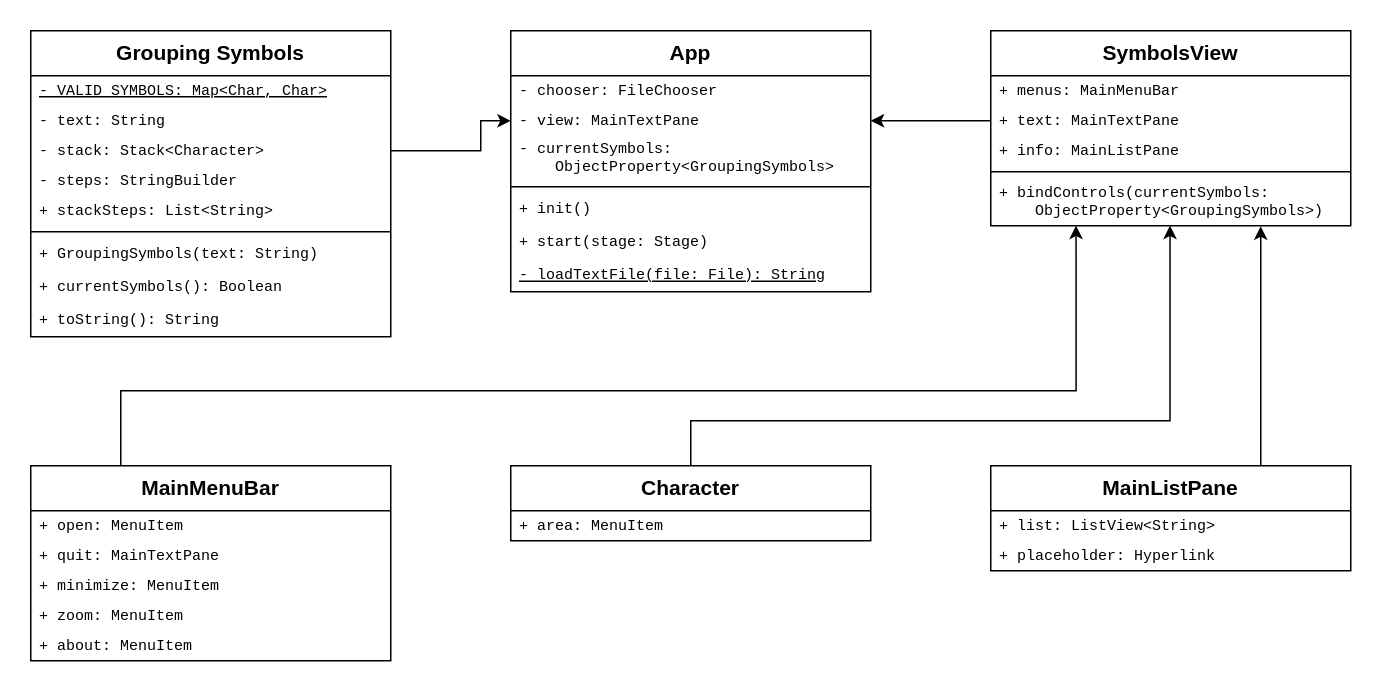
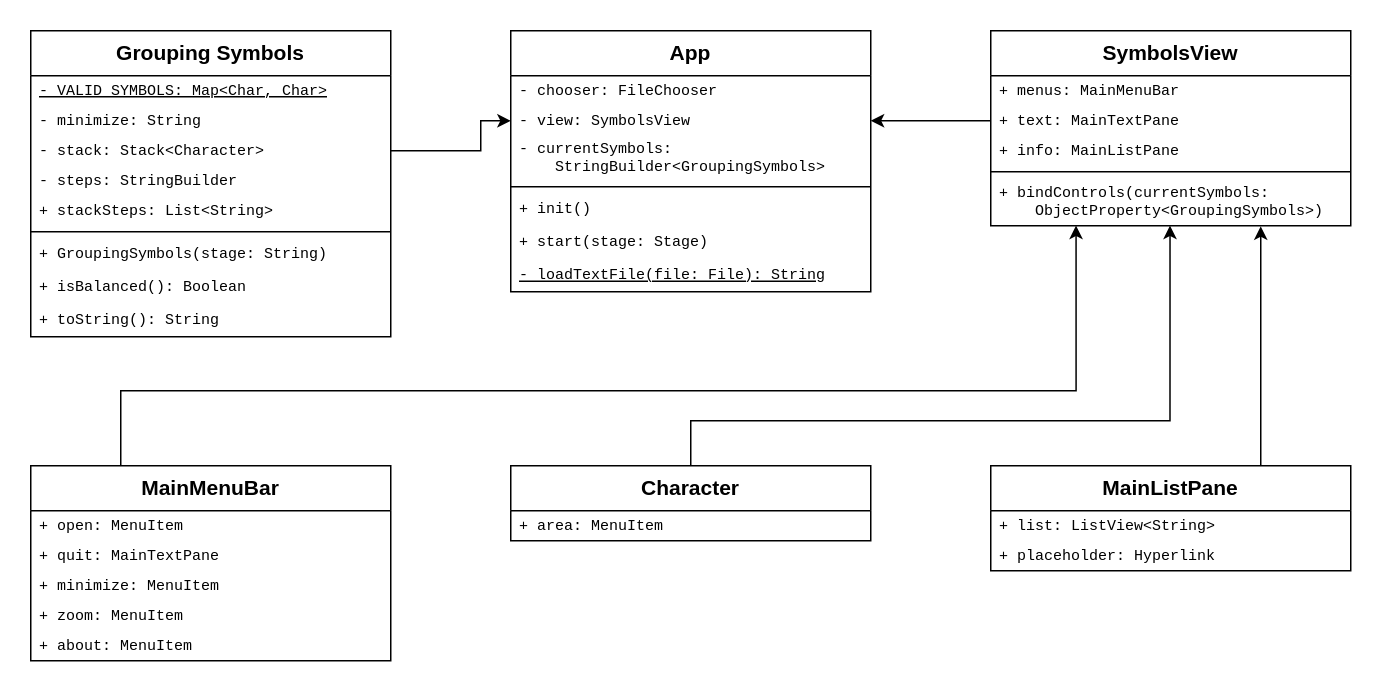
node "- text: String": label "- text: String" -> "- minimize: String"
node "- view: MainTextPane": label "- view: MainTextPane" -> "- view: SymbolsView"
node "- currentSymbols: ObjectProperty<GroupingSymbols>": label "- currentSymbols: ObjectProperty<GroupingSymbols>" -> "- currentSymbols: StringBuilder<GroupingSymbols>"
node "+ GroupingSymbols(text: String)": label "+ GroupingSymbols(text: String)" -> "+ GroupingSymbols(stage: String)"
node "+ currentSymbols(): Boolean": label "+ currentSymbols(): Boolean" -> "+ isBalanced(): Boolean"
